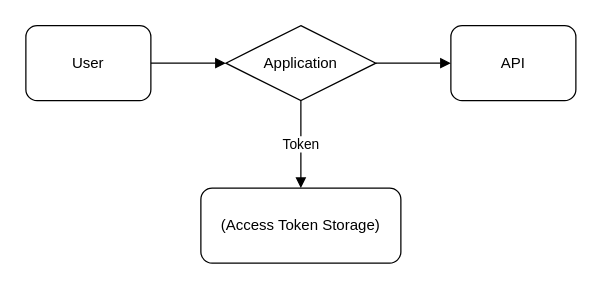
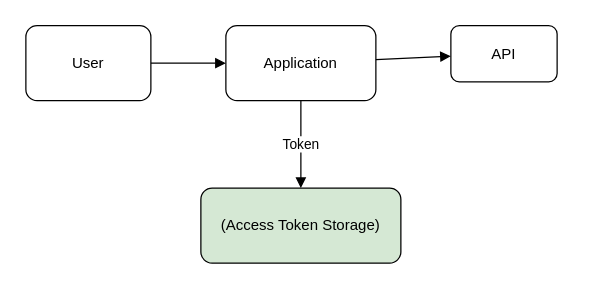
node "Application": shape diamond -> rounded rectangle
node "API": size 125x75 -> 106x56
node "(Access Token Storage)": fillcolor #ffffff -> #d5e8d4
